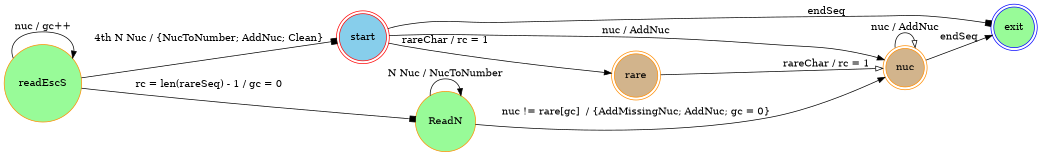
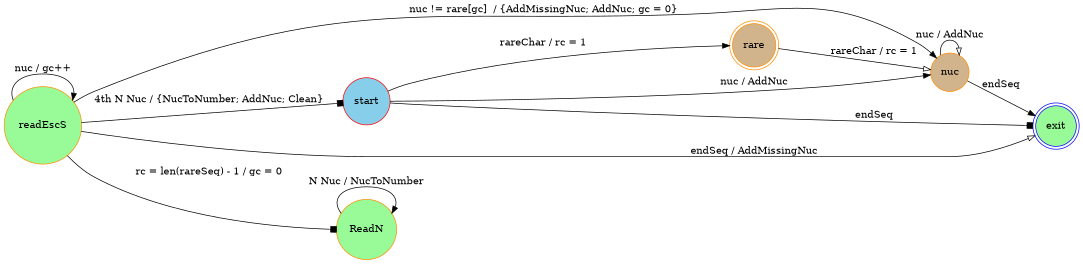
node "start": shape doublecircle -> circle
node "nuc": shape doublecircle -> circle
edge "ReadN" -> "nuc": now "readEscS" -> "nuc"
edge "readEscS" -> "exit": added, label "endSeq / AddMissingNuc"
